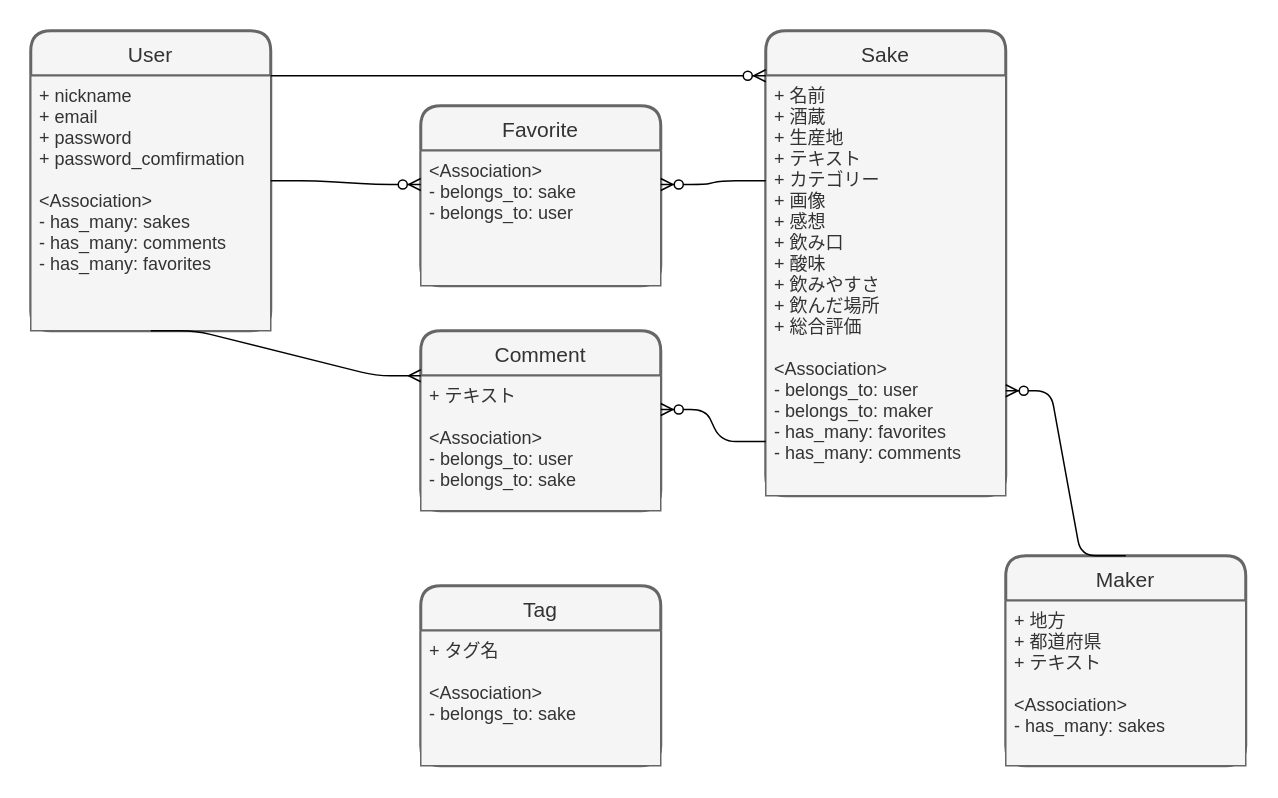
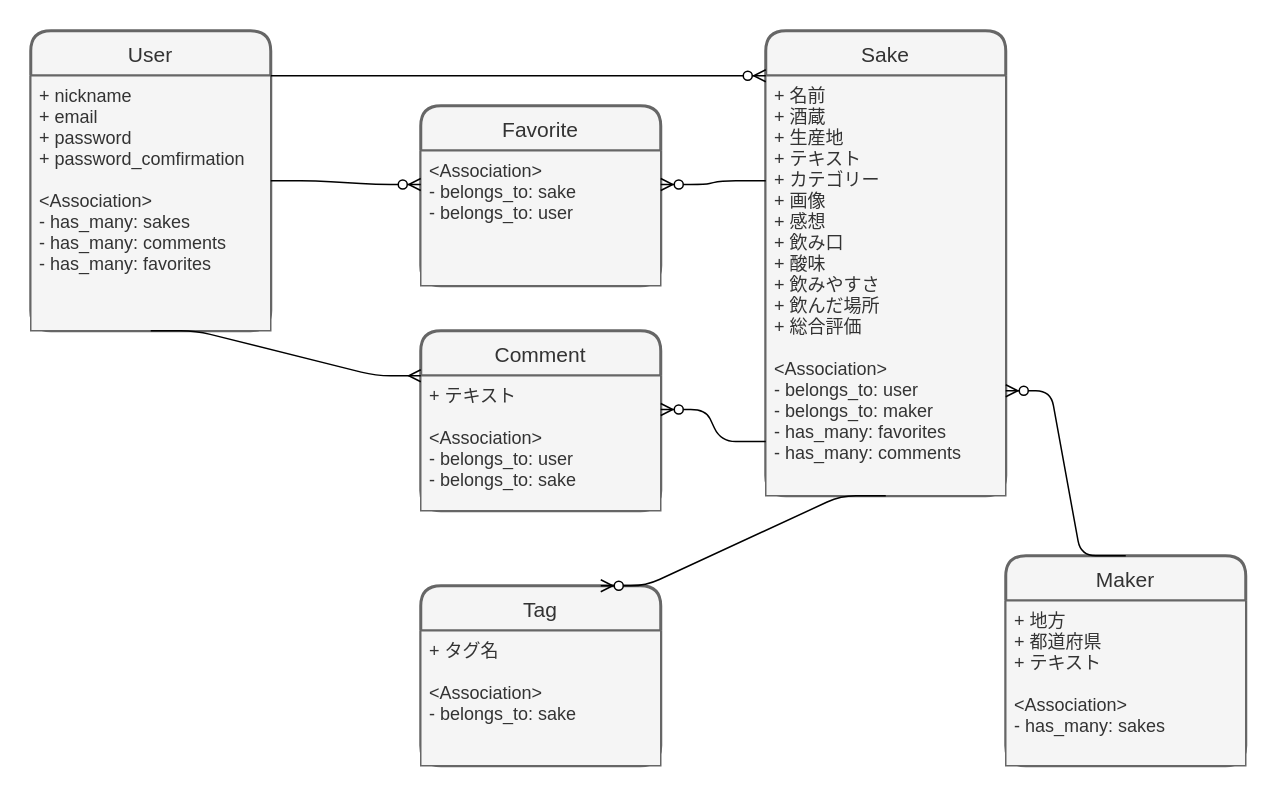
edge "Sake" -> "Tag": added
